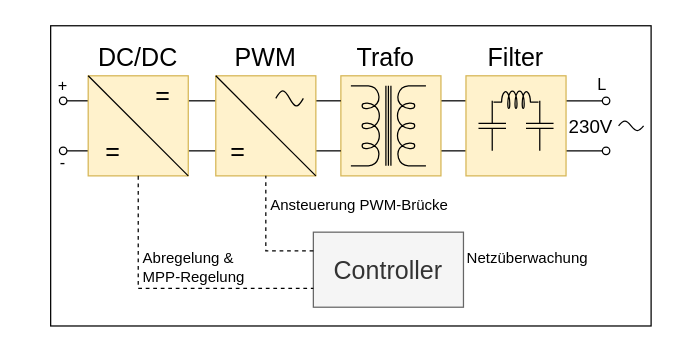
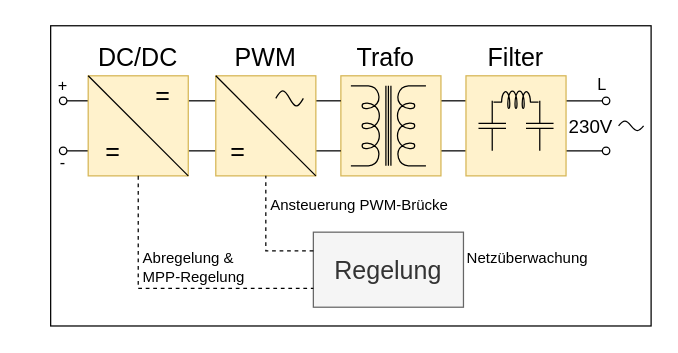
node "Controller": label "Controller" -> "Regelung"
